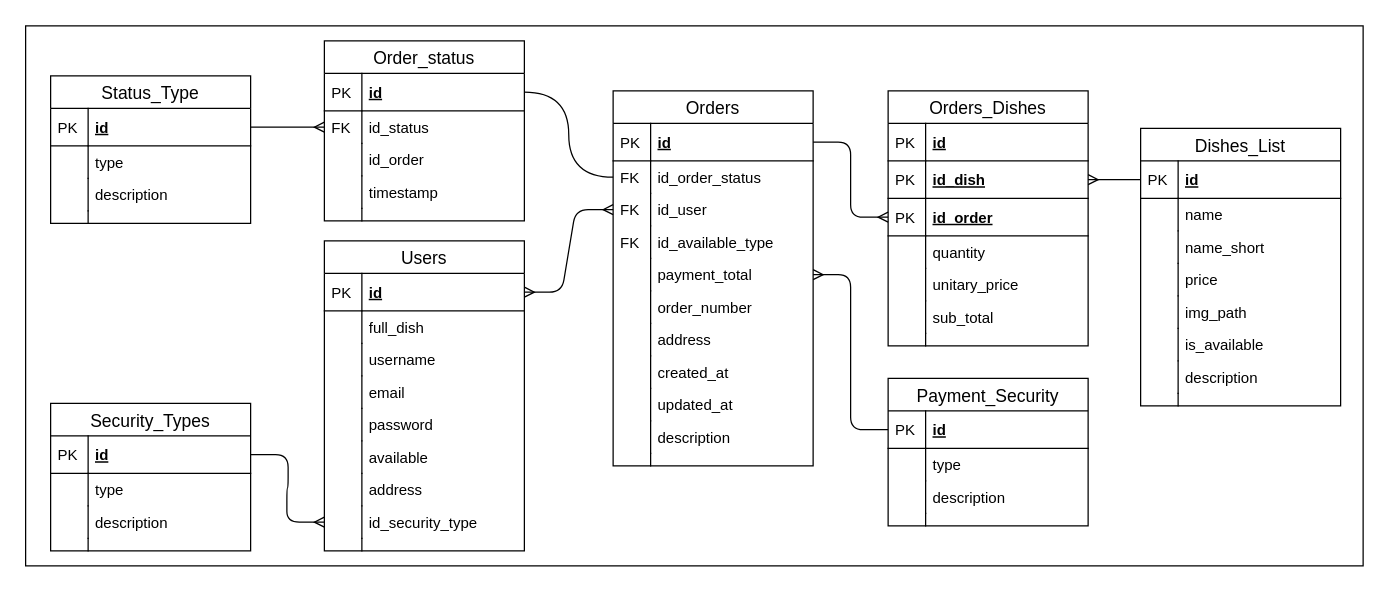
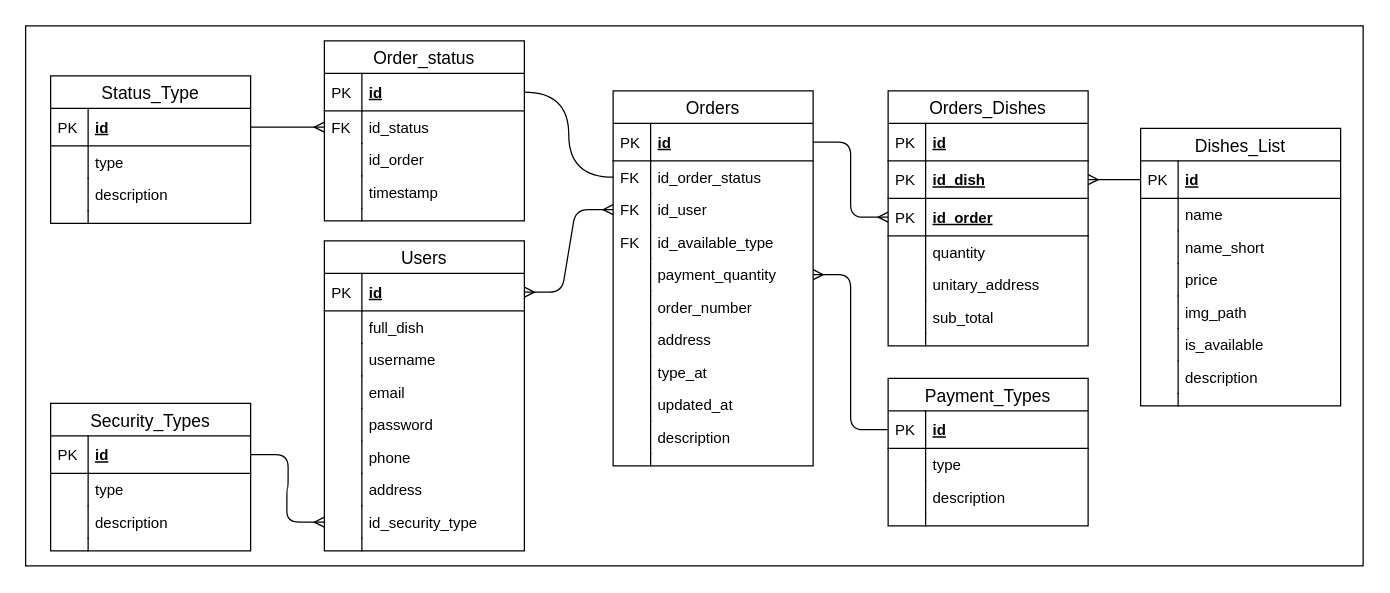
node "payment_total": label "payment_total" -> "payment_quantity"
node "unitary_price": label "unitary_price" -> "unitary_address"
node "created_at": label "created_at" -> "type_at"
node "Payment_Security": label "Payment_Security" -> "Payment_Types"
node "available": label "available" -> "phone"
